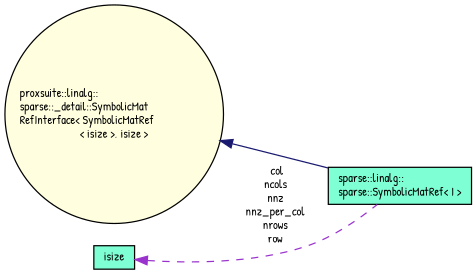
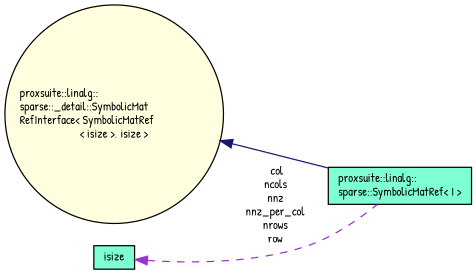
node "sparse::linalg:: sparse::SymbolicMatRef< I >": label "sparse::linalg:: sparse::SymbolicMatRef< I >" -> "proxsuite::linalg:: sparse::SymbolicMatRef< I >"
